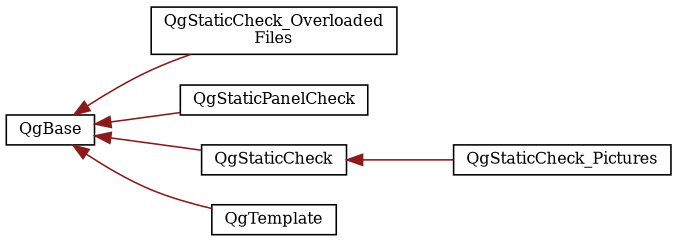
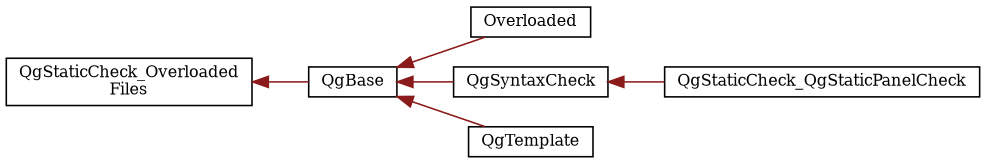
edge "QgStaticCheck_Overloaded Files" -> "QgBase": reversed
node "QgStaticPanelCheck": label "QgStaticPanelCheck" -> "Overloaded"
node "QgStaticCheck": label "QgStaticCheck" -> "QgSyntaxCheck"
node "QgStaticCheck_Pictures": label "QgStaticCheck_Pictures" -> "QgStaticCheck_QgStaticPanelCheck"
